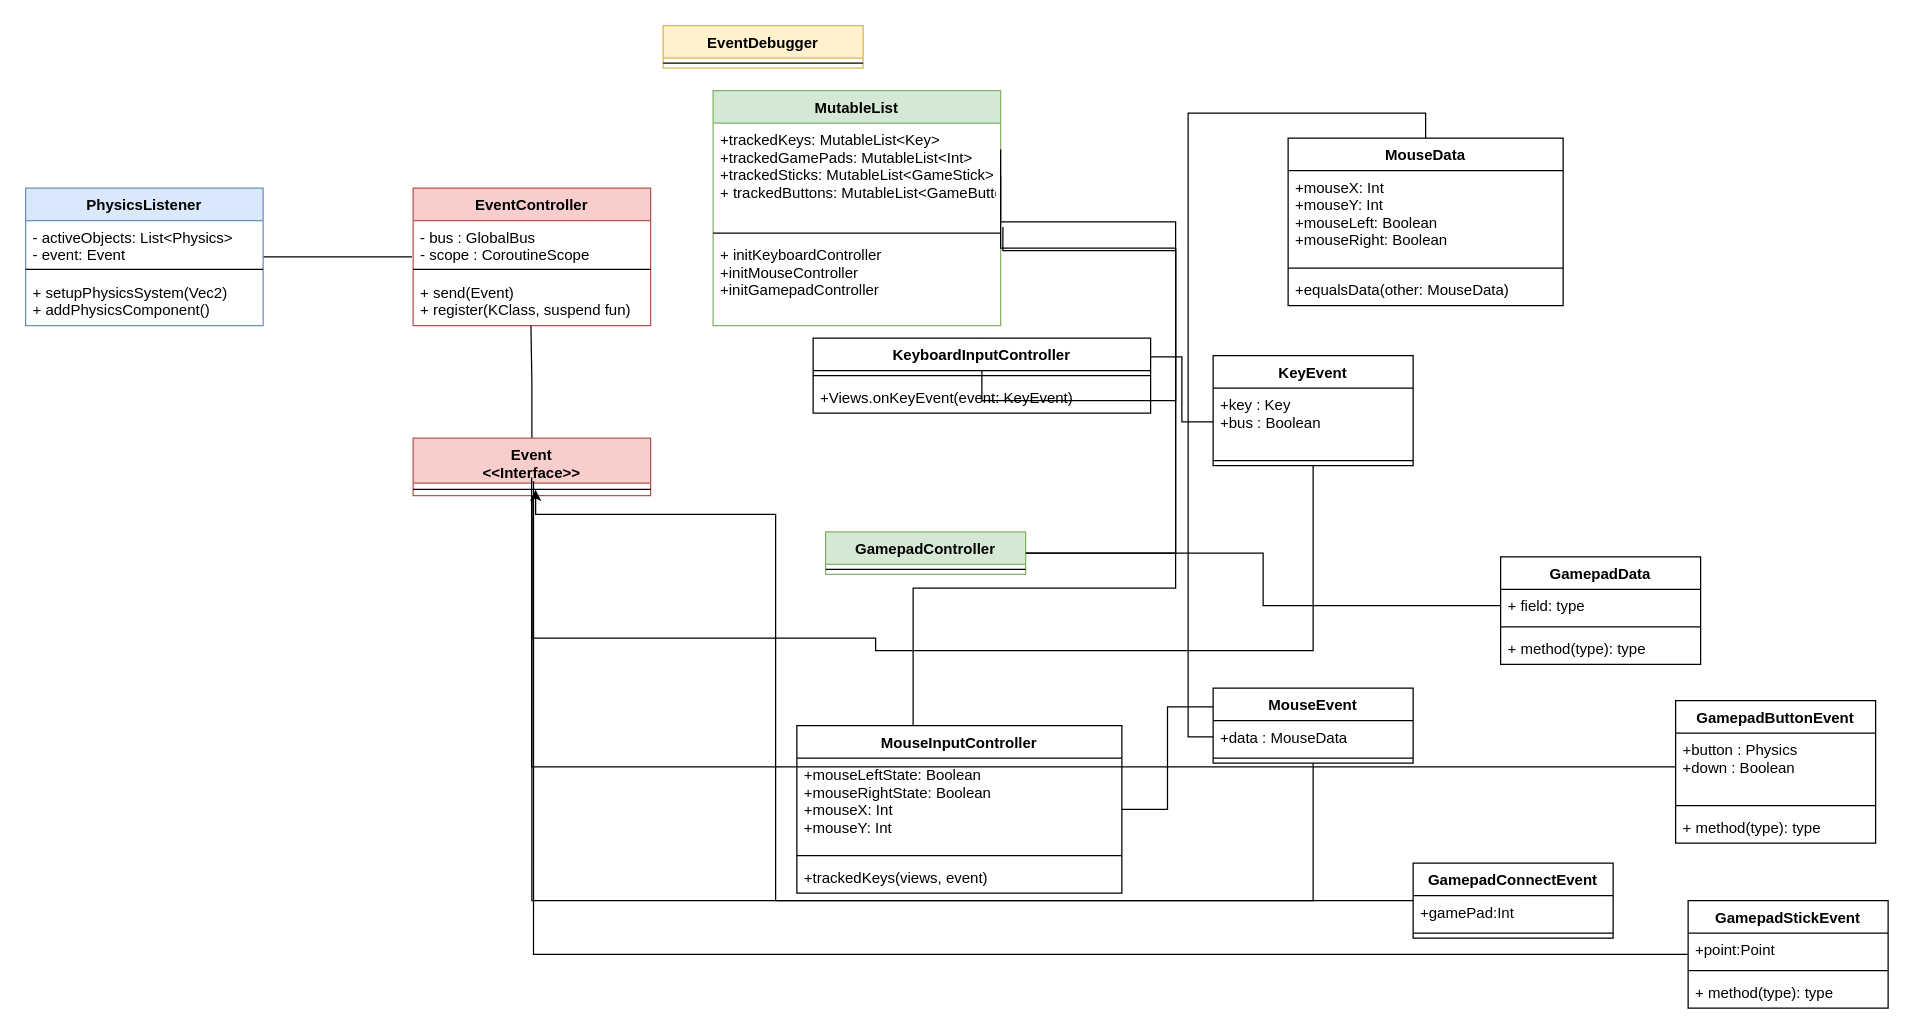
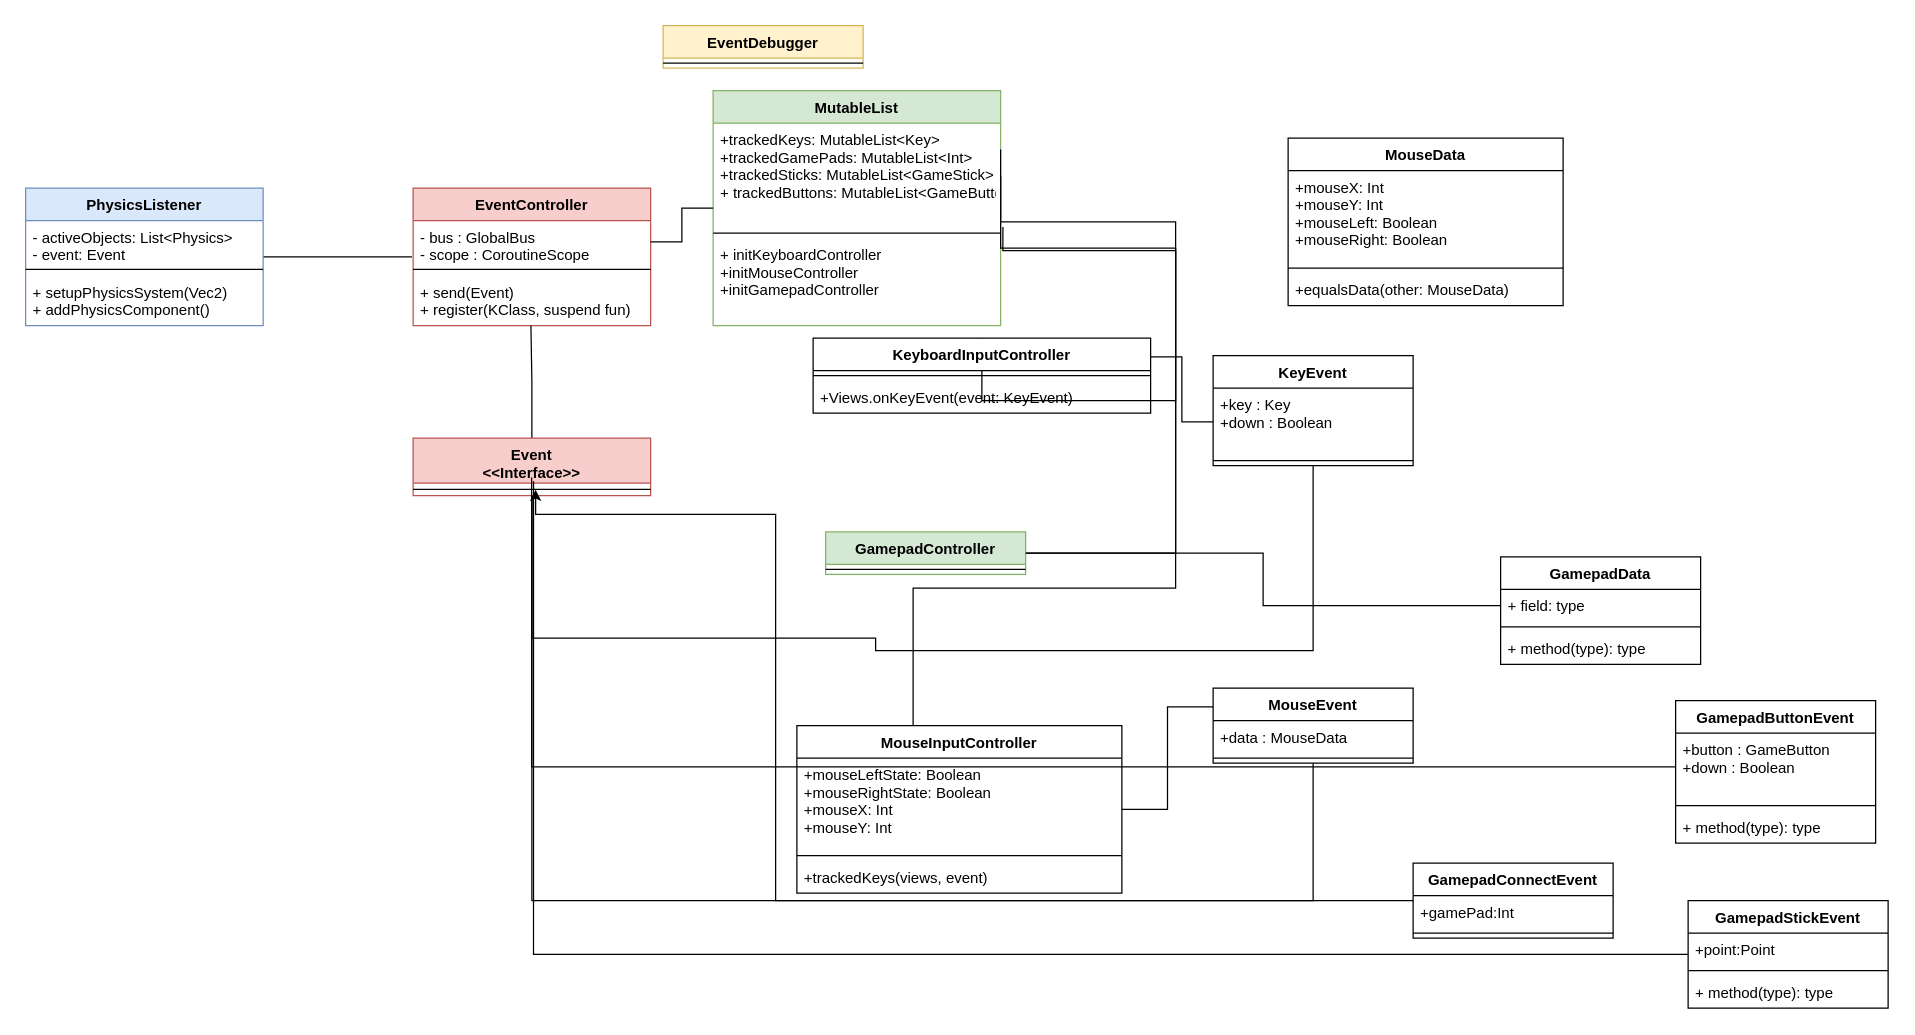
edge "MutableList" -- "- bus : GlobalBus - scope : CoroutineScope": added
edge "MouseData" -- "+data : MouseData": removed
node "+key : Key +bus : Boolean": label "+key : Key +bus : Boolean" -> "+key : Key +down : Boolean"
node "+button : Physics +down : Boolean": label "+button : Physics +down : Boolean" -> "+button : GameButton +down : Boolean"
